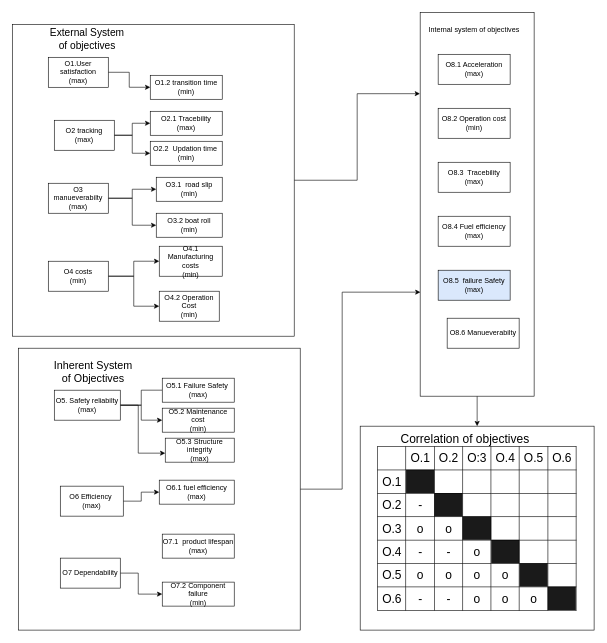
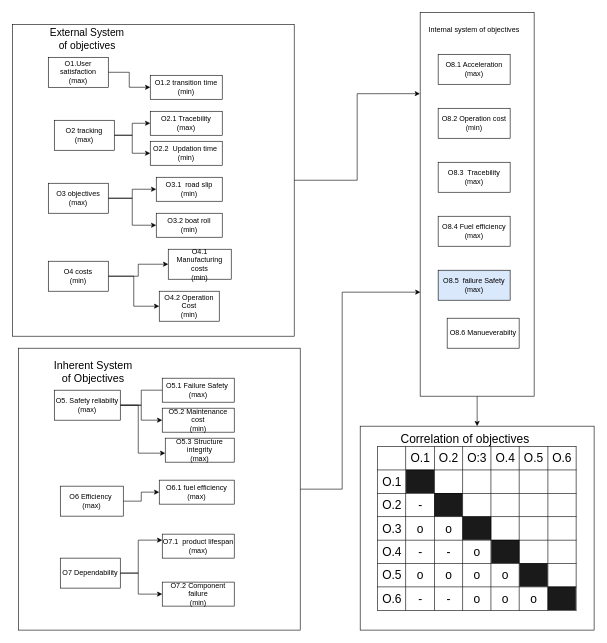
node "O3 manueverabilty (max)": label "O3 manueverabilty (max)" -> "O3 objectives (max)"
node "O4.1 Manufacturing costs (min)": moved (191, 261) -> (200, 264)
edge "O7 Dependability" -> "O7.1 product lifespan (max)": added
